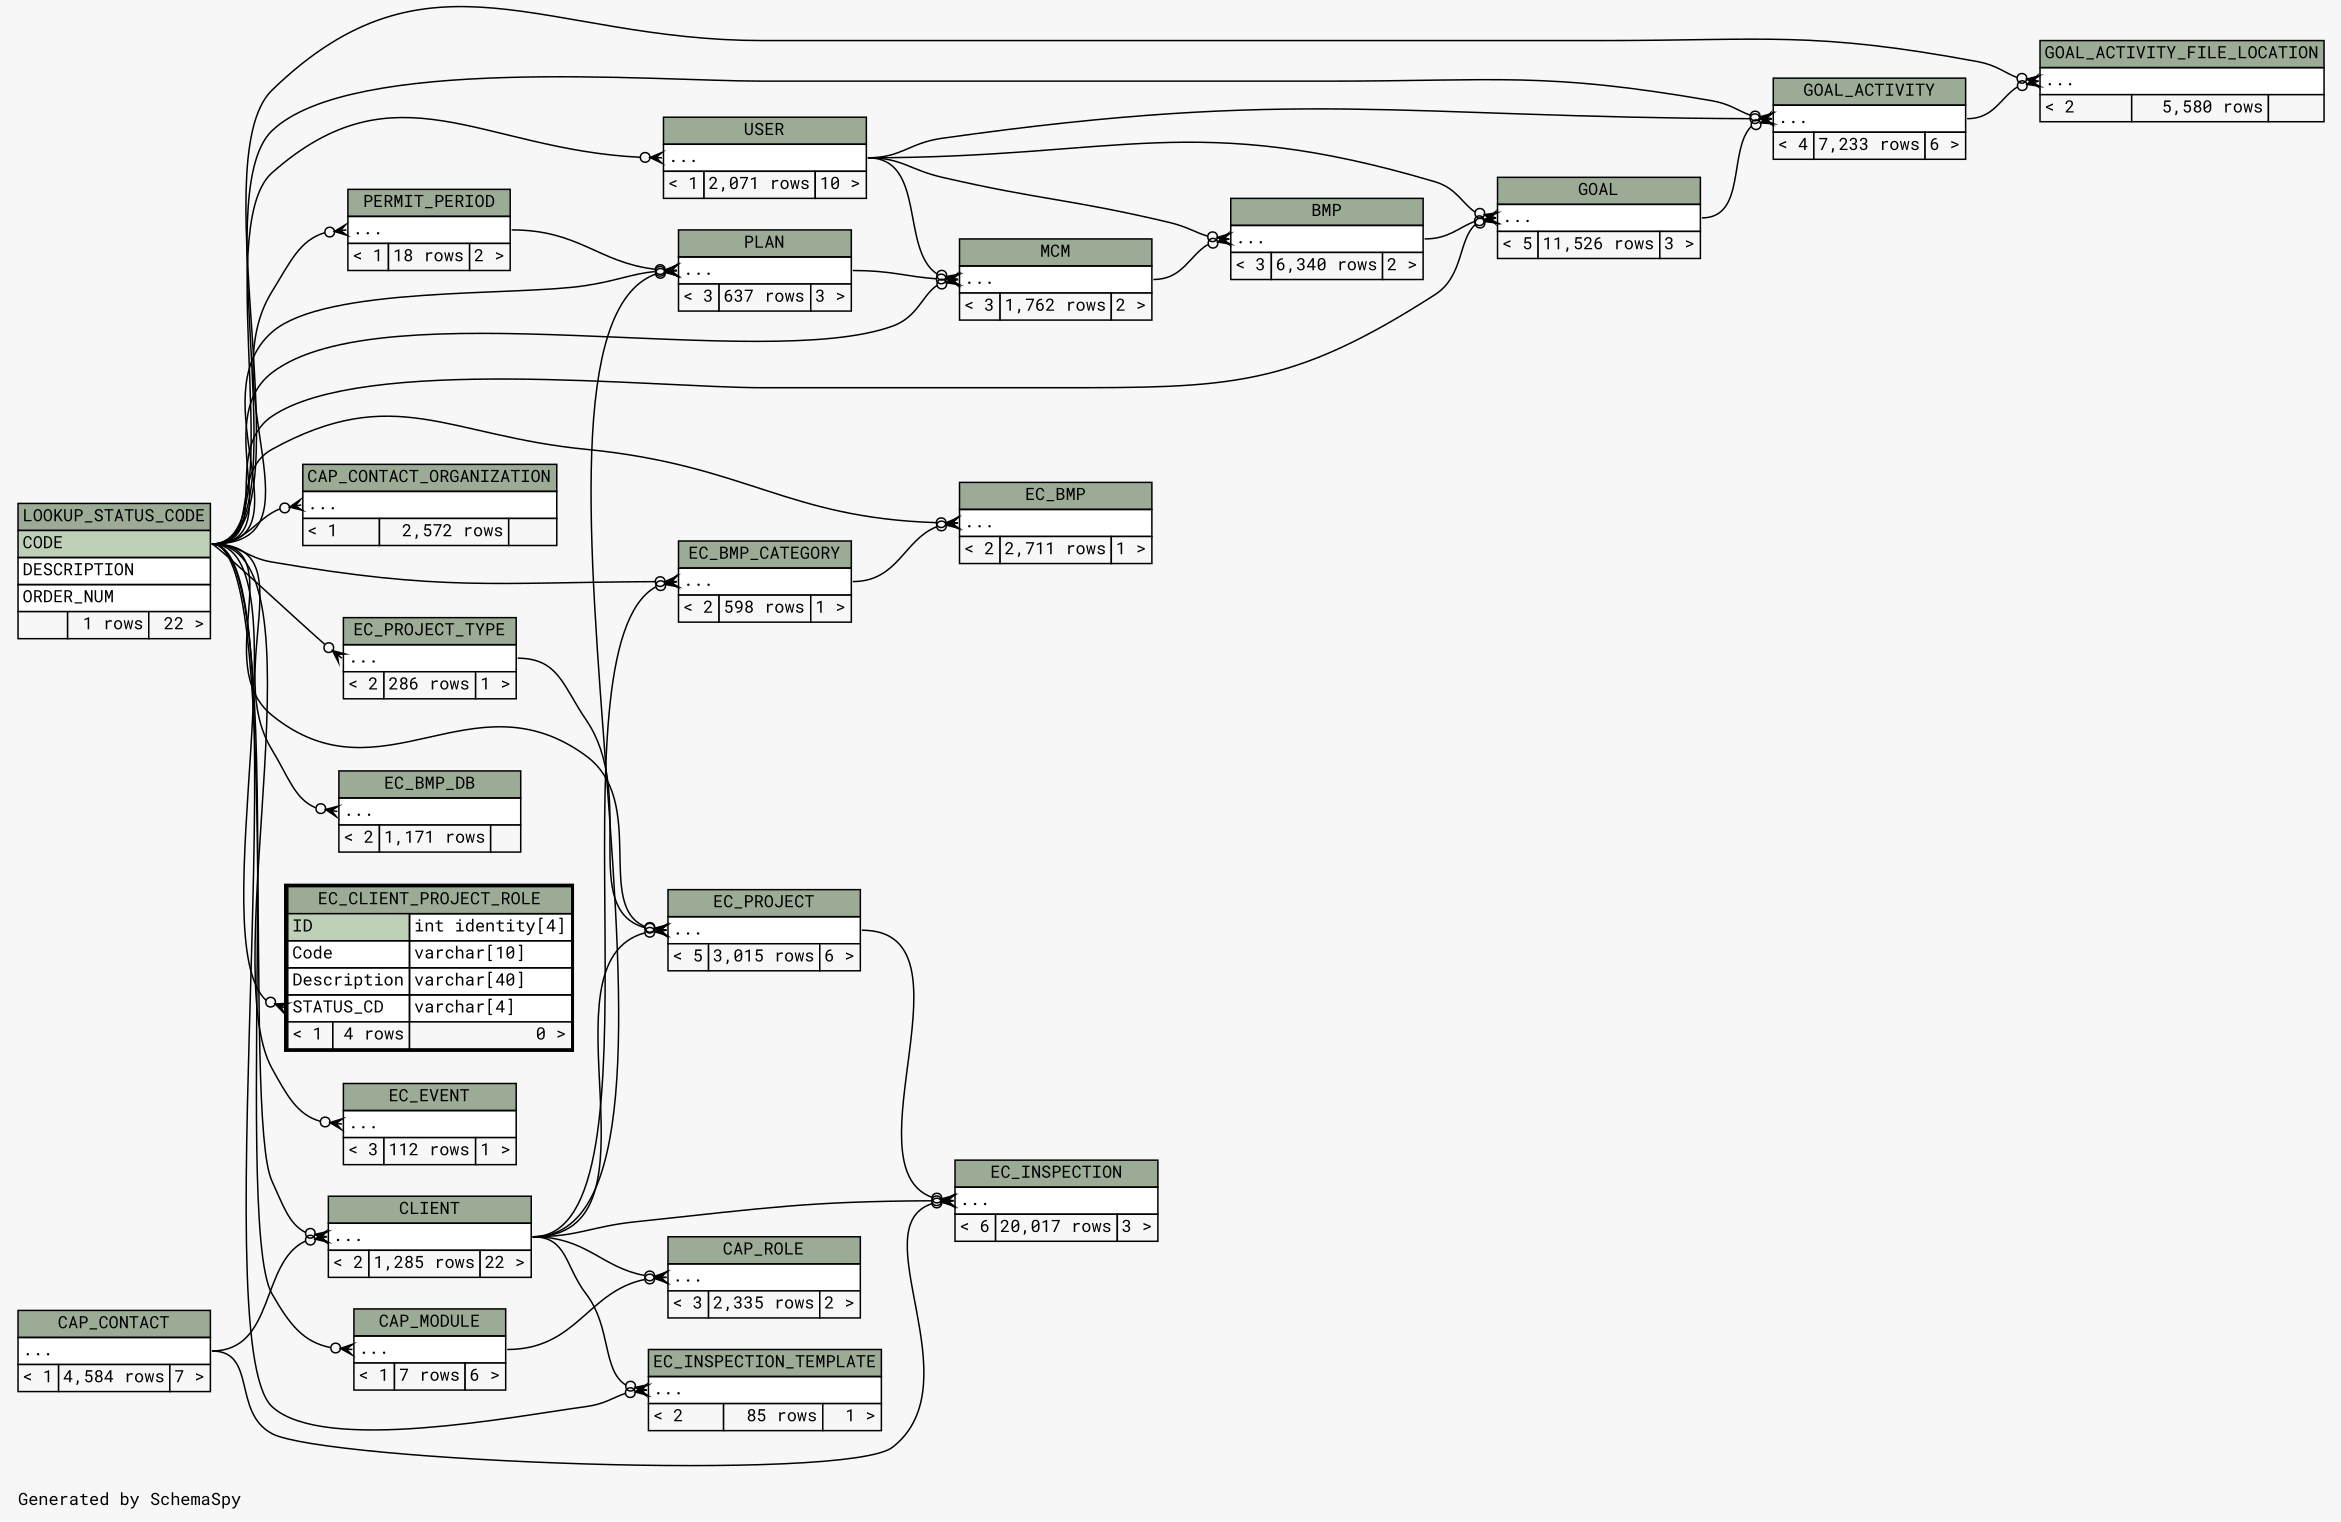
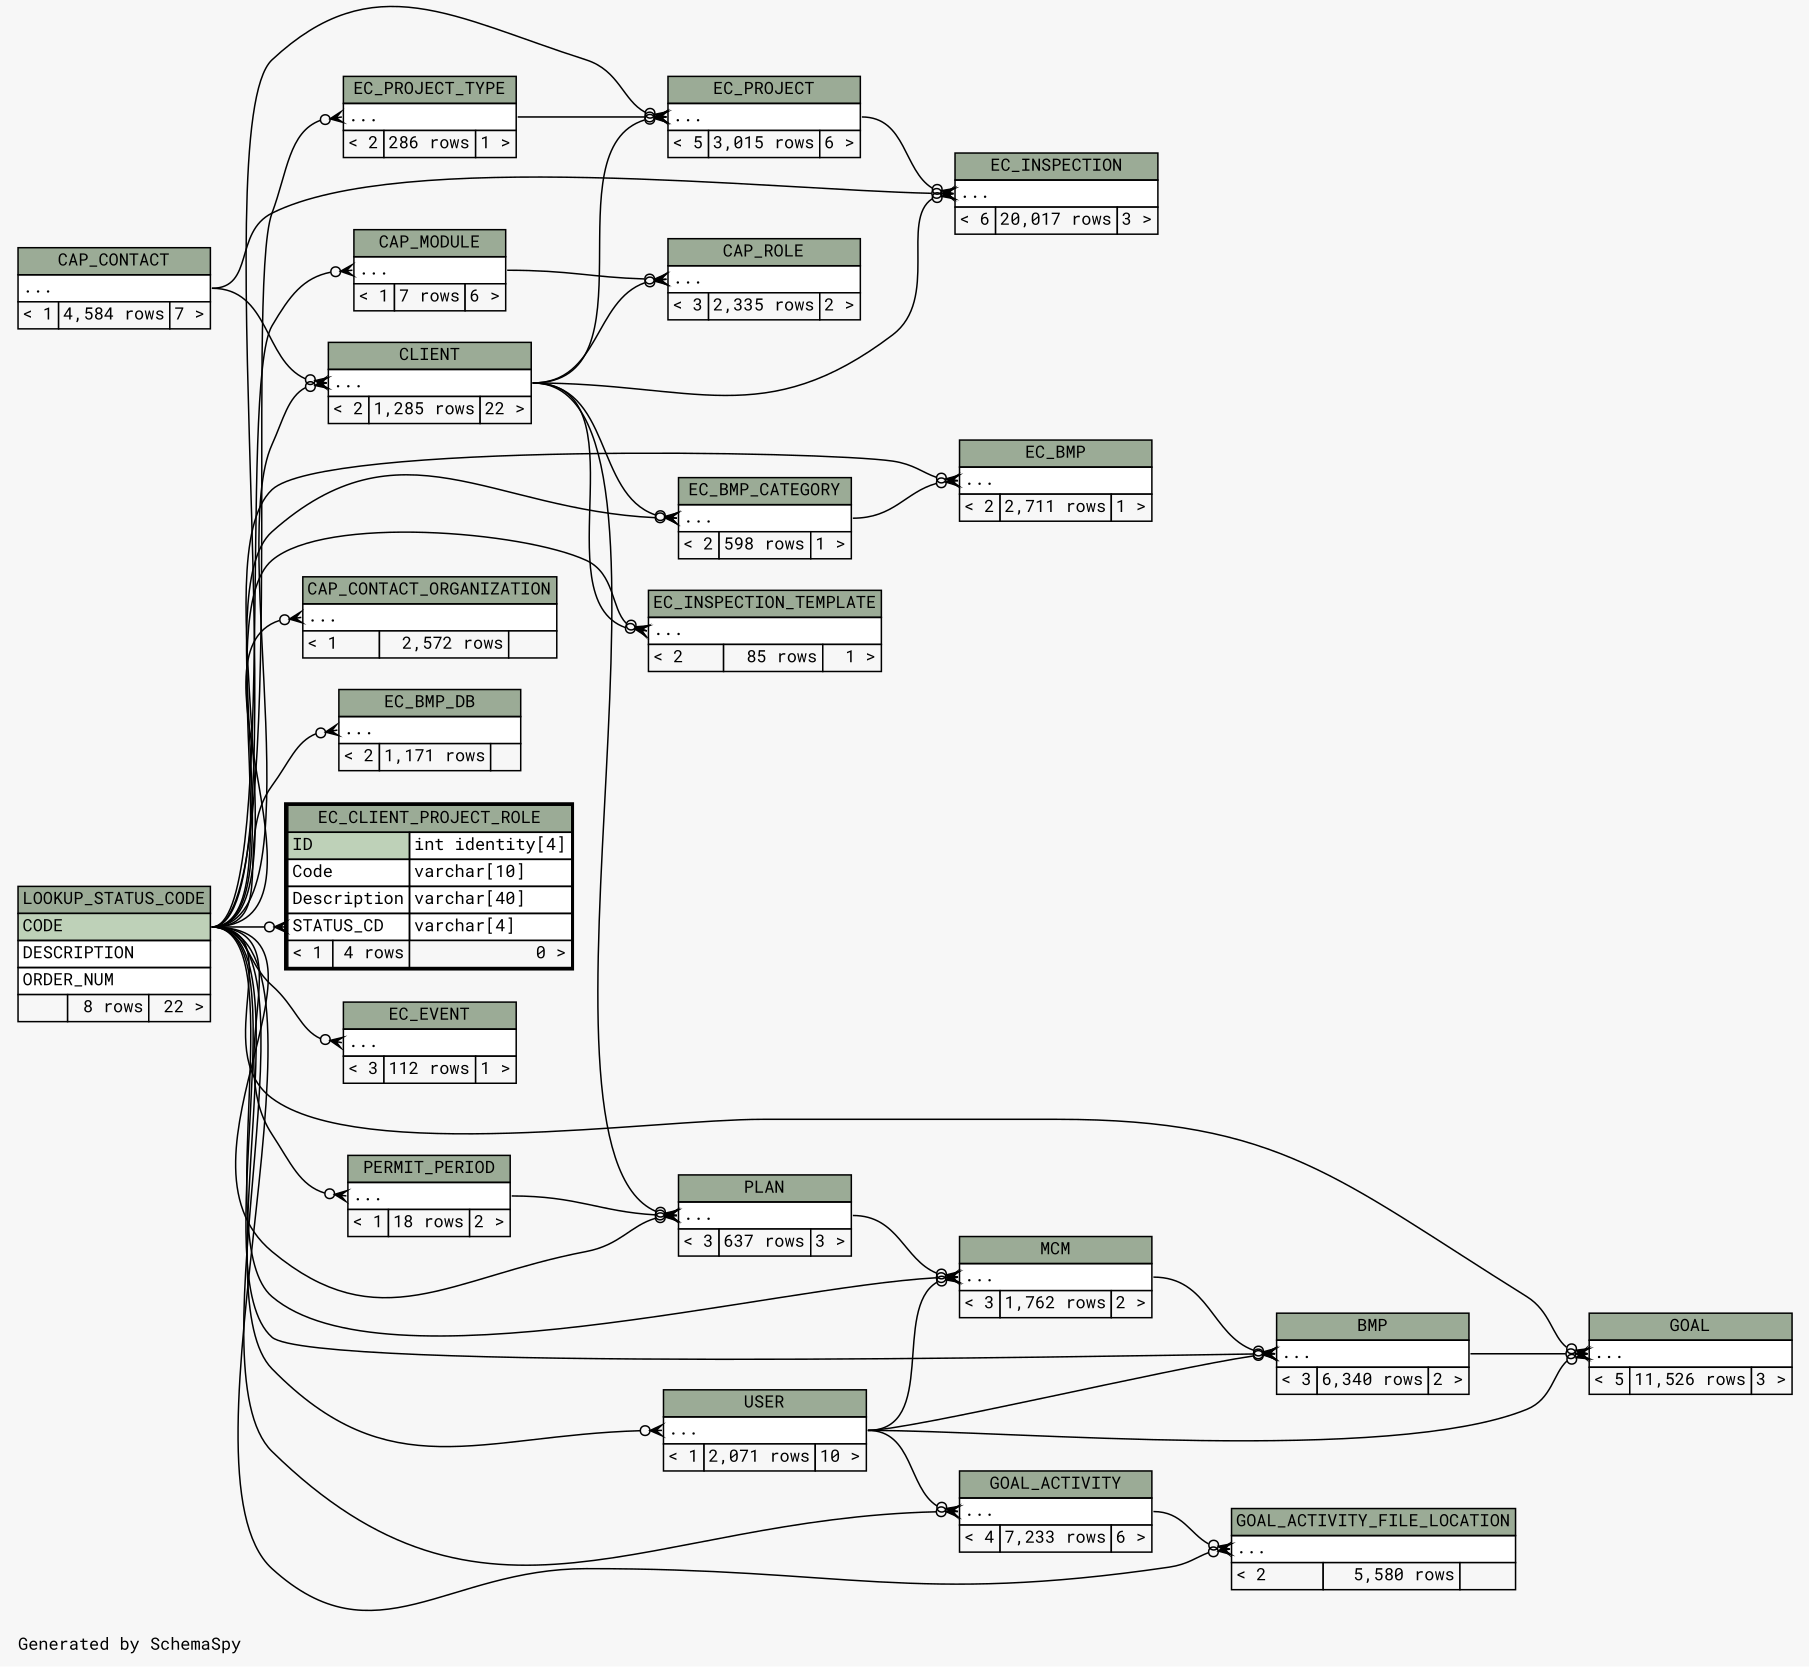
edge "GOAL" -> "GOAL_ACTIVITY": removed
node "LOOKUP_STATUS_CODE": text "1 rows" -> "8 rows"
edge "LOOKUP_STATUS_CODE" -> "BMP": added
